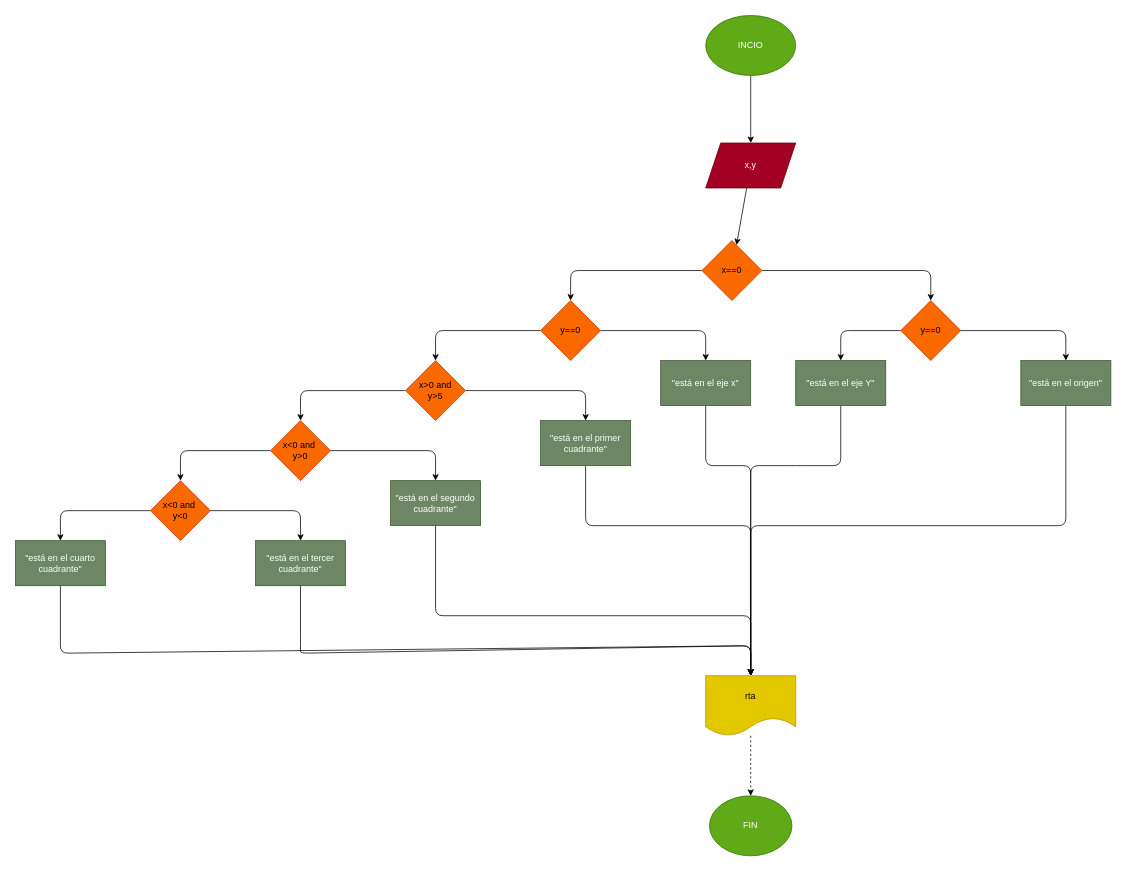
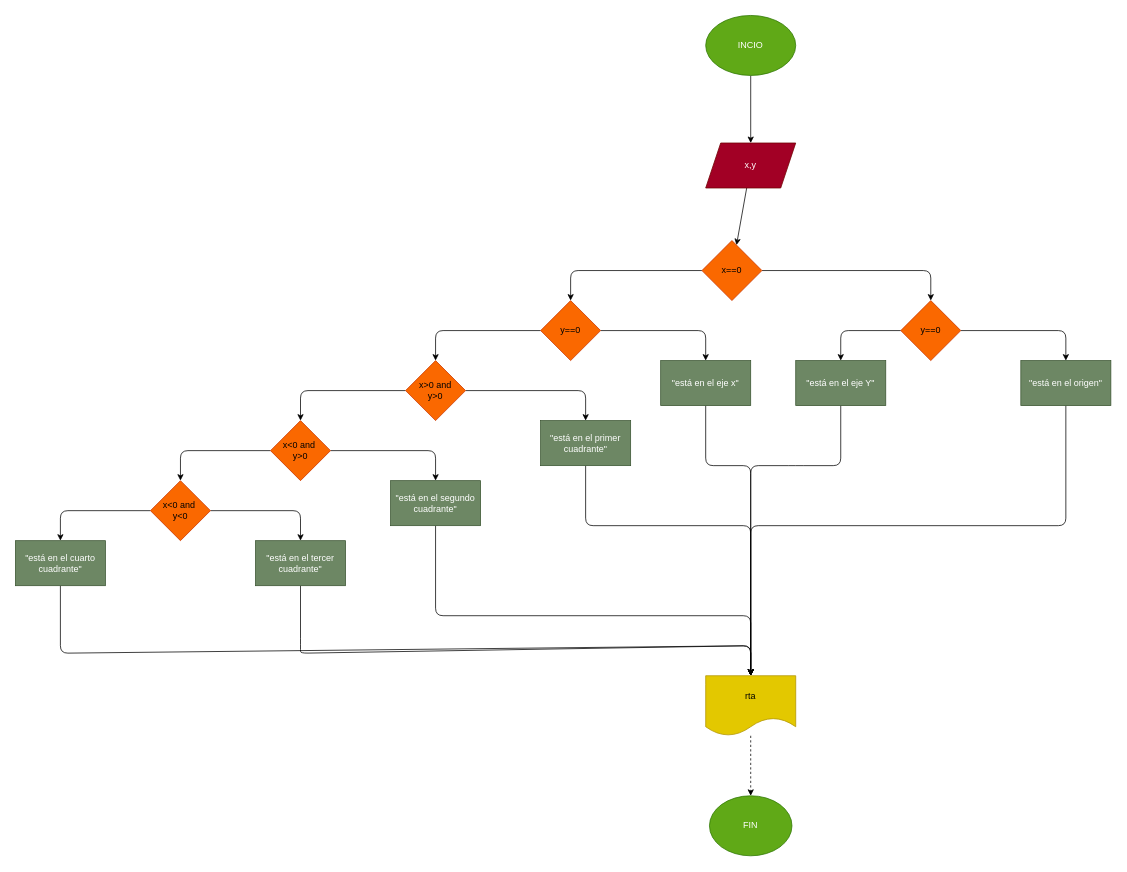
node "x>0 and y>5": label "x>0 and y>5" -> "x>0 and y>0"
